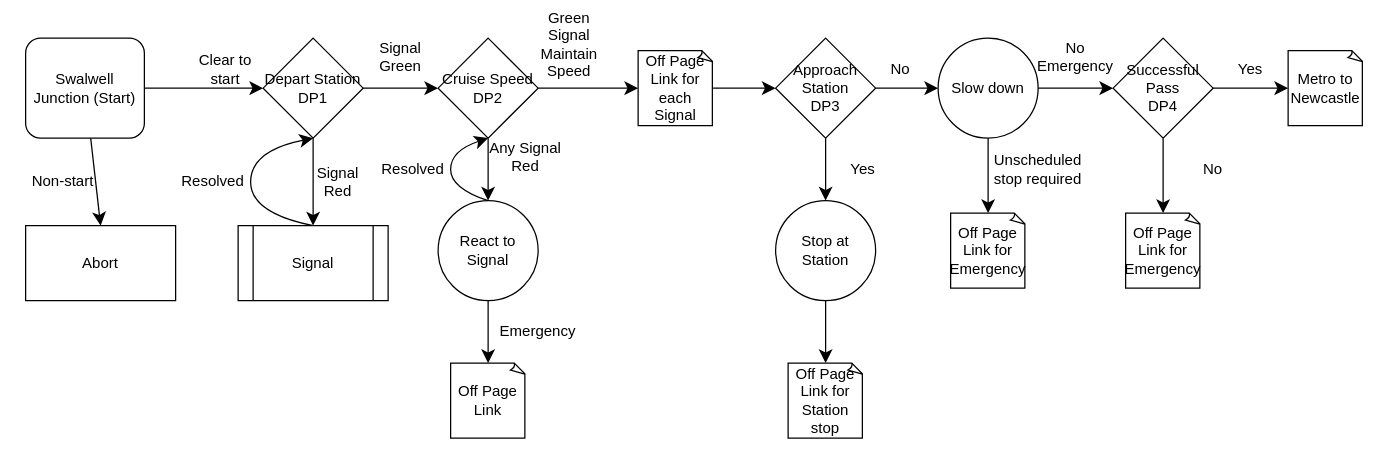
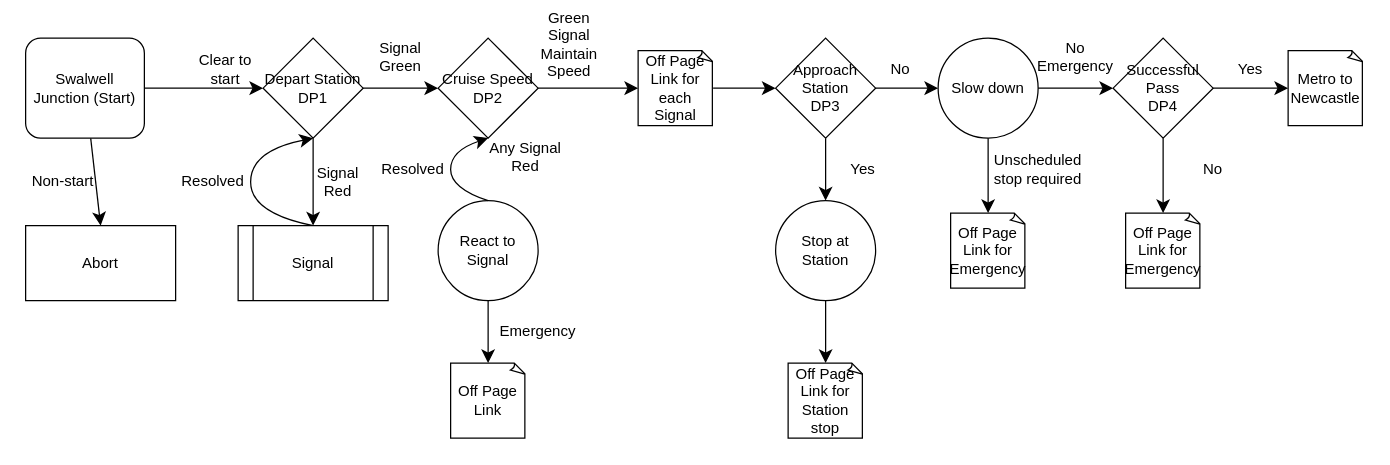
edge "Cruise Speed DP2" -> "React to Signal": removed
